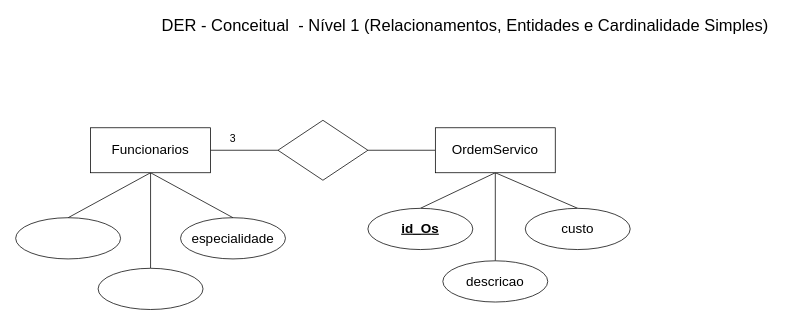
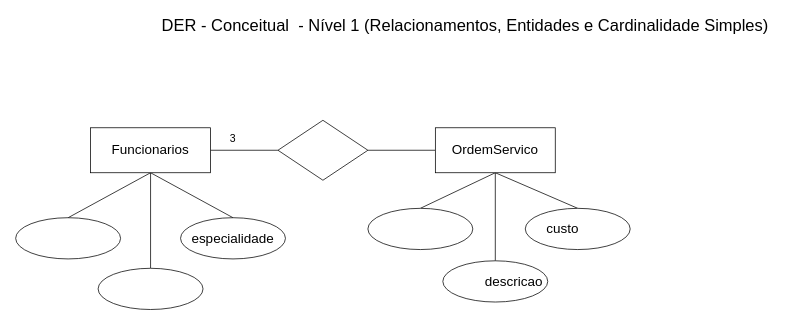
node "id_Os": removed
node "custo": moved (578, 229) -> (563, 229)
node "descricao": moved (495, 282) -> (514, 282)
